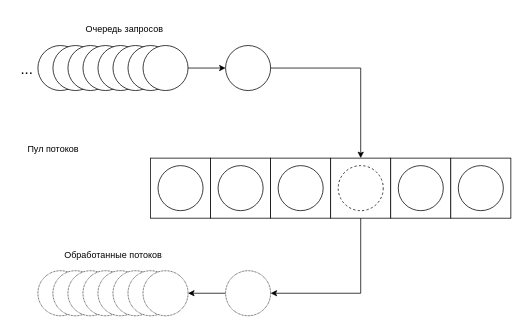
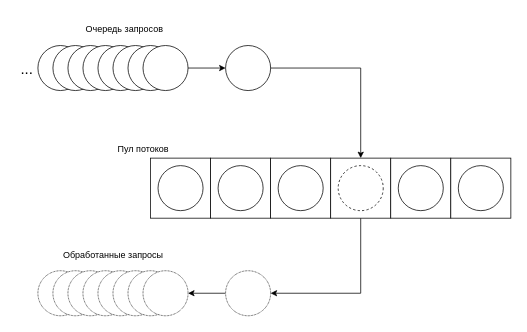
node "Пул потоков": moved (53, 147) -> (143, 147)
node "Обработанные потоков": label "Обработанные потоков" -> "Обработанные запросы"
